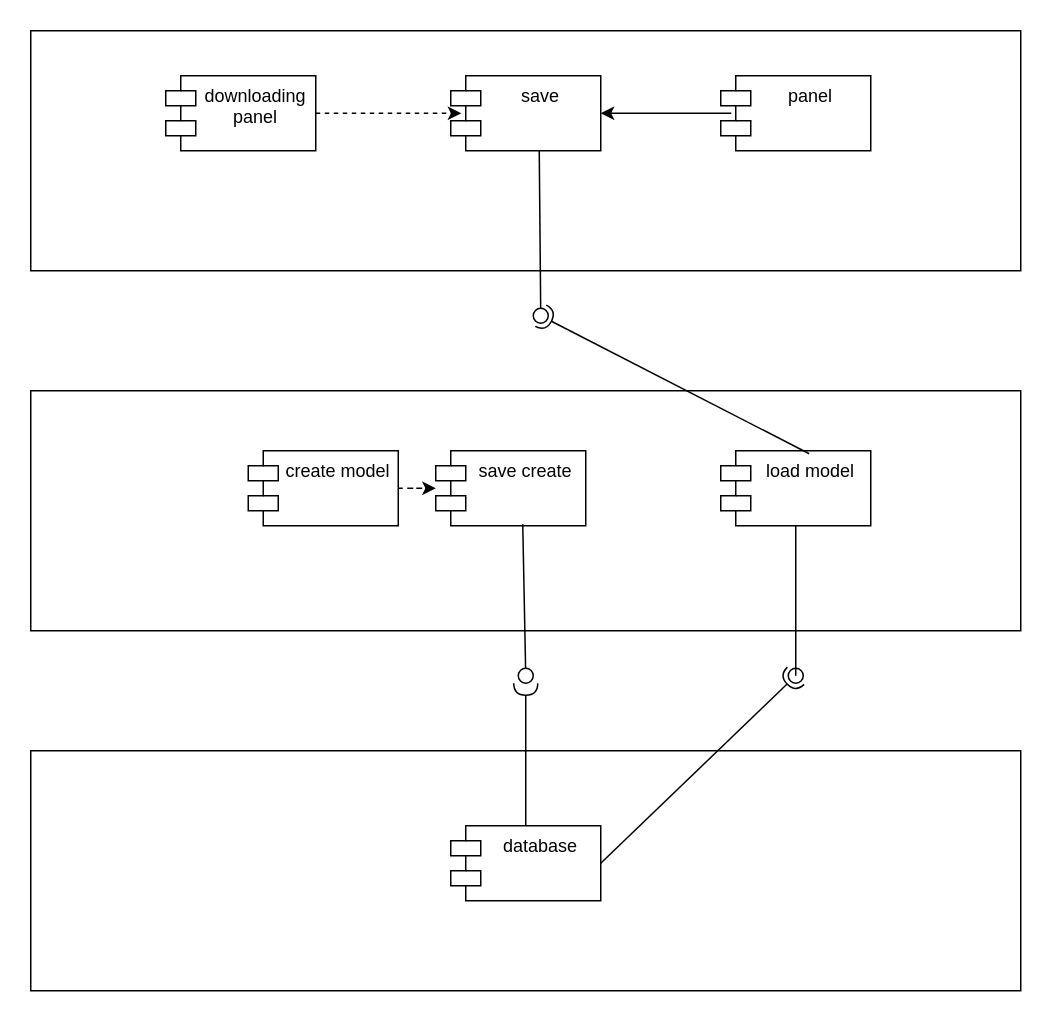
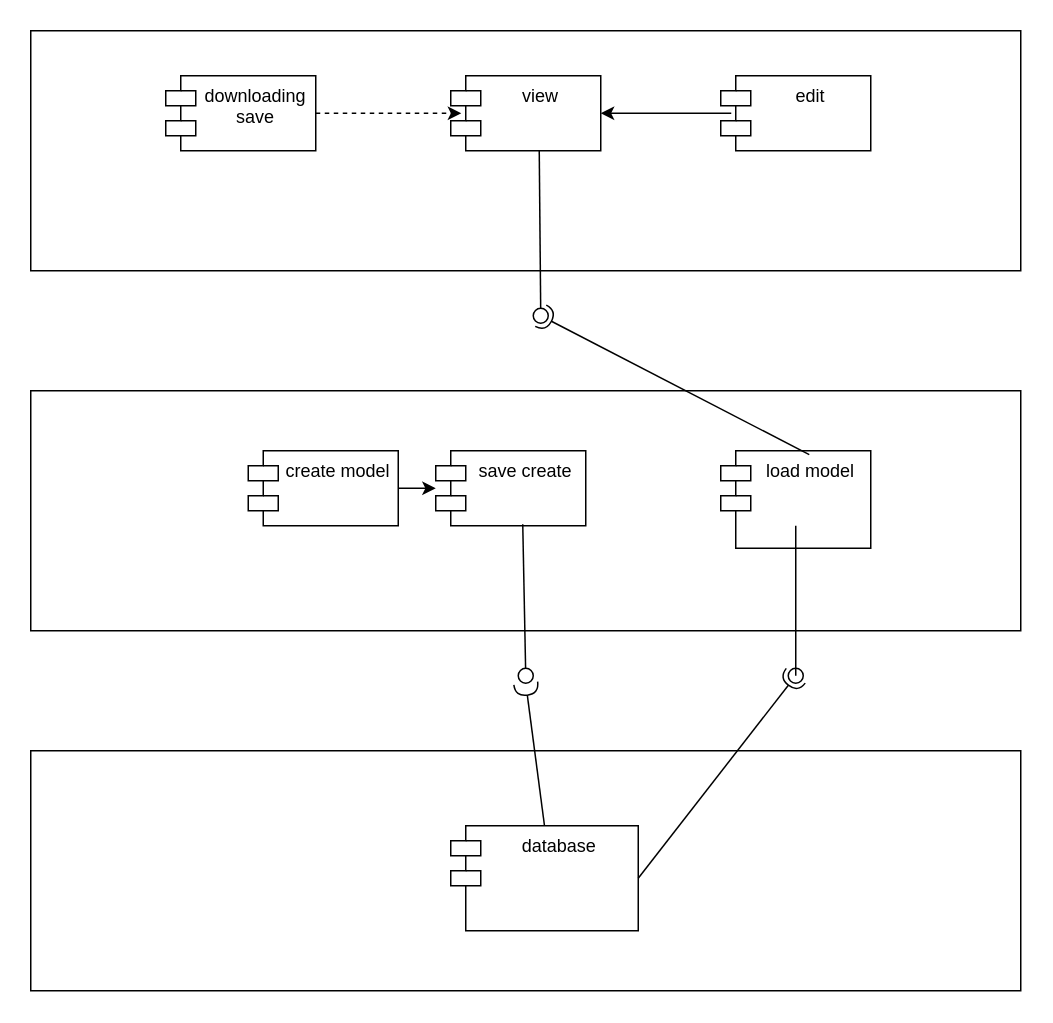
node "save": label "save" -> "view"
node "panel": label "panel" -> "edit"
node "downloading panel": label "downloading panel" -> "downloading save"
edge "create model" -> "save create": style dashed -> solid
node "load model": size 150x75 -> 150x98
node "database": size 150x75 -> 188x105
